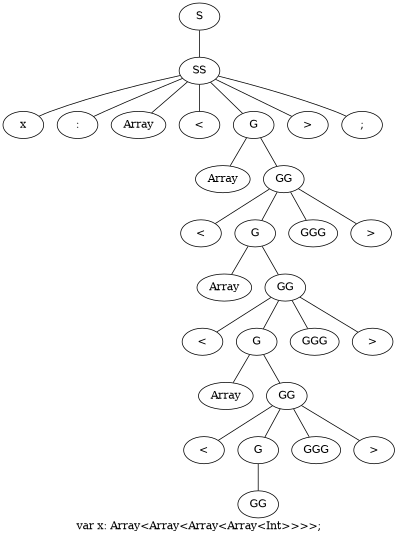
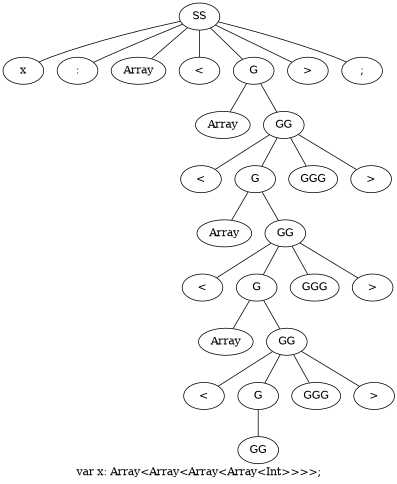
node "S": removed
